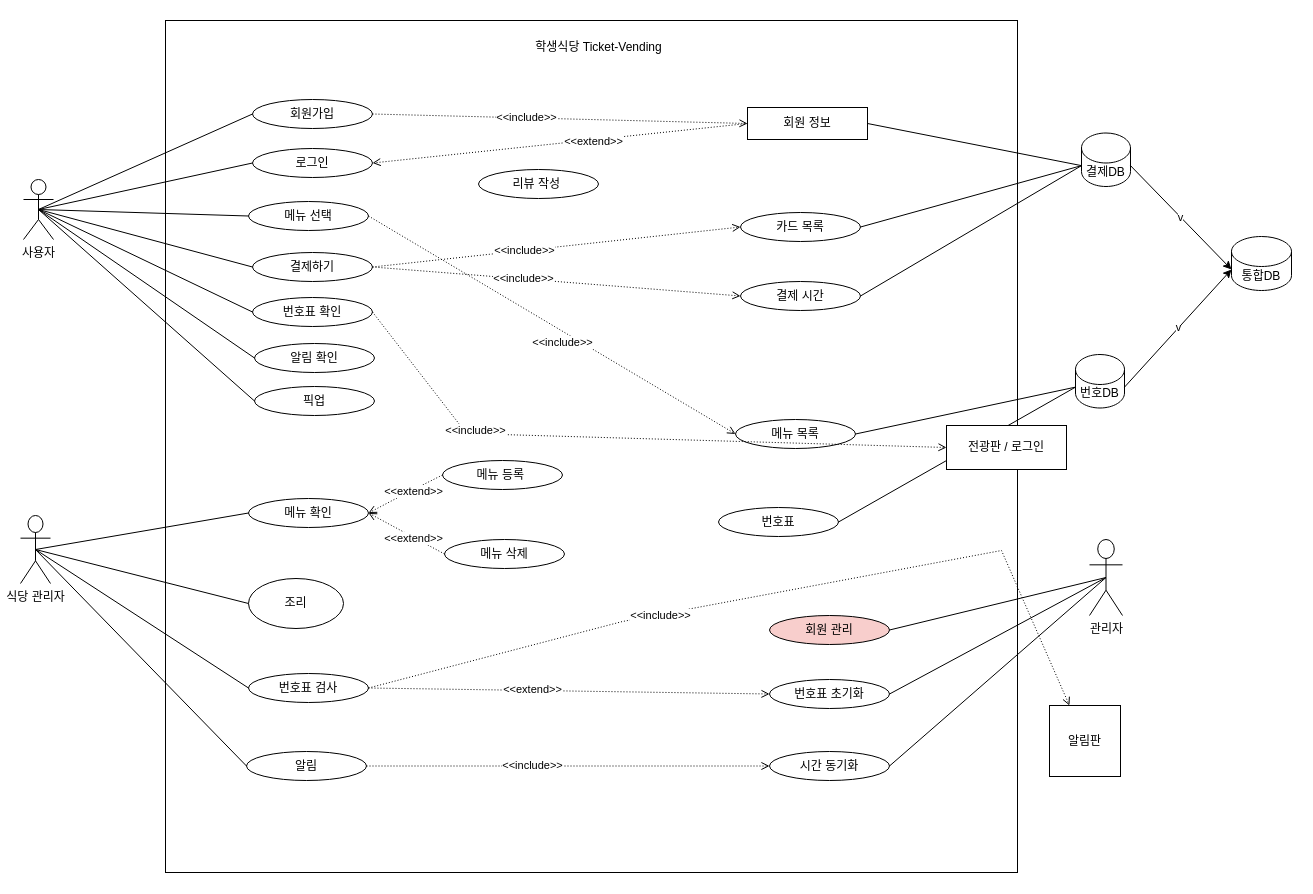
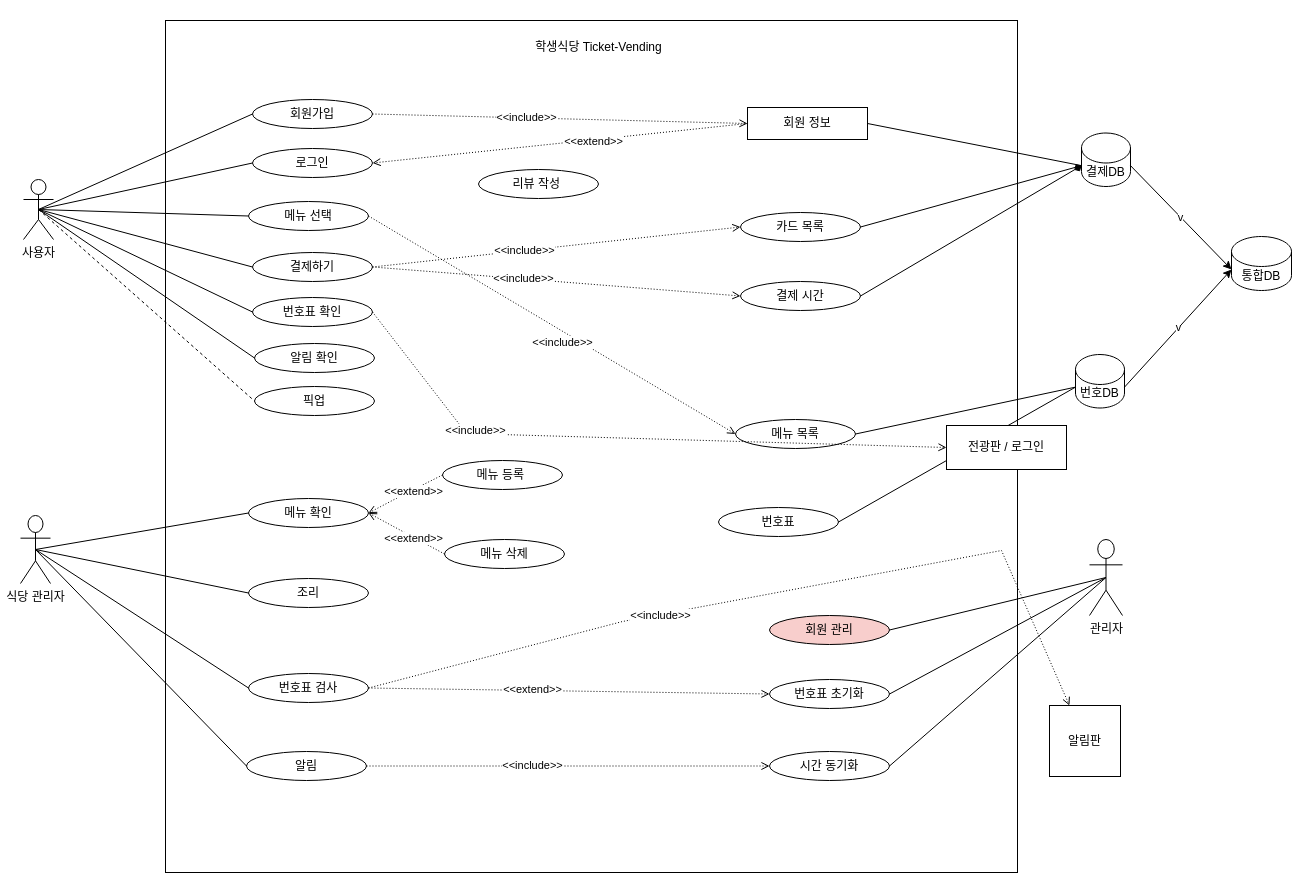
edge "결제DB" -- "결제 시간": arrowhead none -> diamond
edge "사용자" -- "픽업": style solid -> dashed
node "조리": size 95x50 -> 120x29
